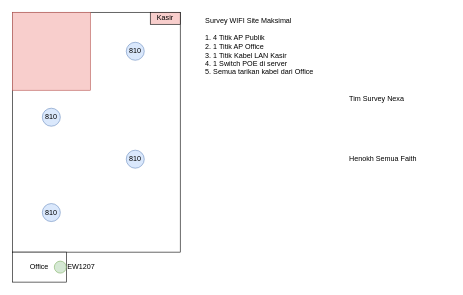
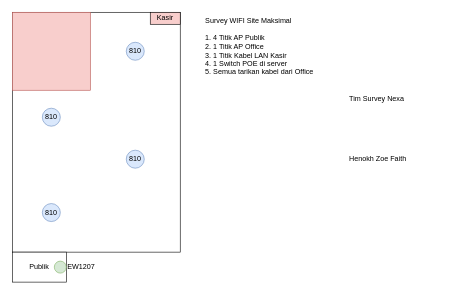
node "Tim Survey Nexa Henokh Semua Faith": label "Tim Survey Nexa Henokh Semua Faith" -> "Tim Survey Nexa Henokh Zoe Faith"
node "Office": label "Office" -> "Publik"
